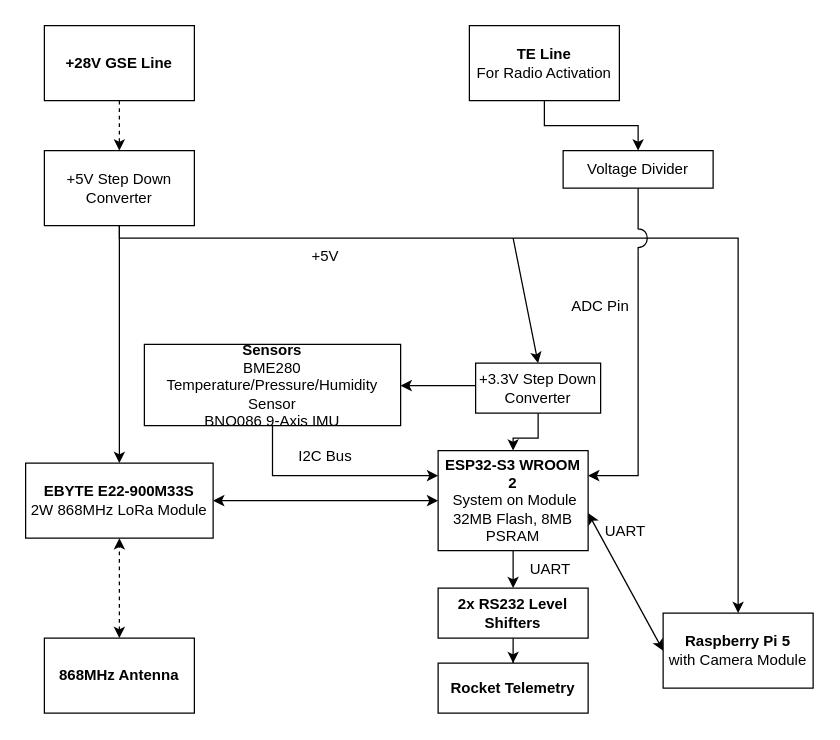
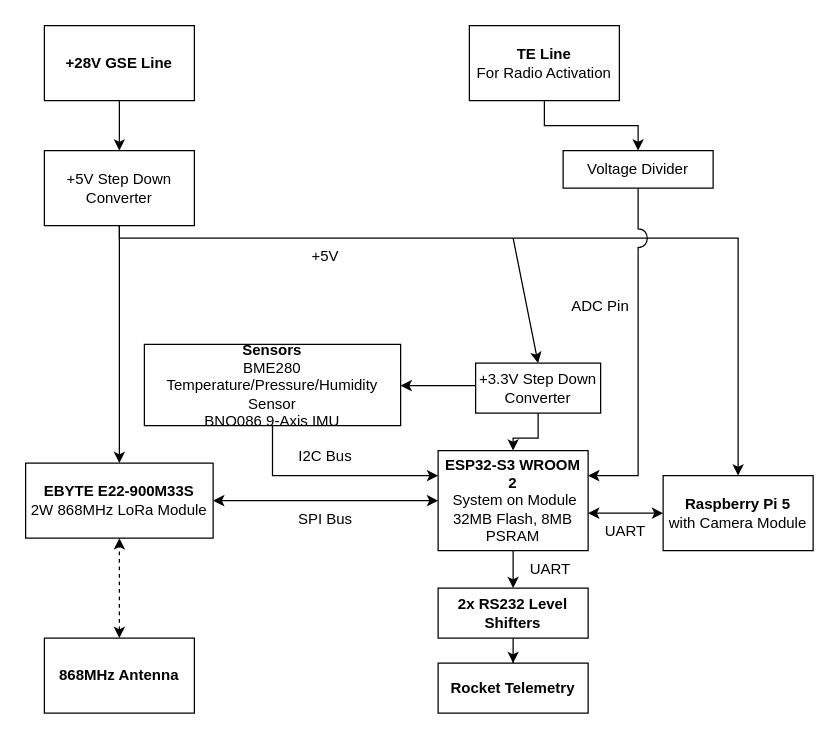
edge "+28V GSE Line" -> "+5V Step Down Converter": style dashed -> solid
node "SPI Bus": added
node "Raspberry Pi 5 with Camera Module": moved (738, 651) -> (738, 513)
